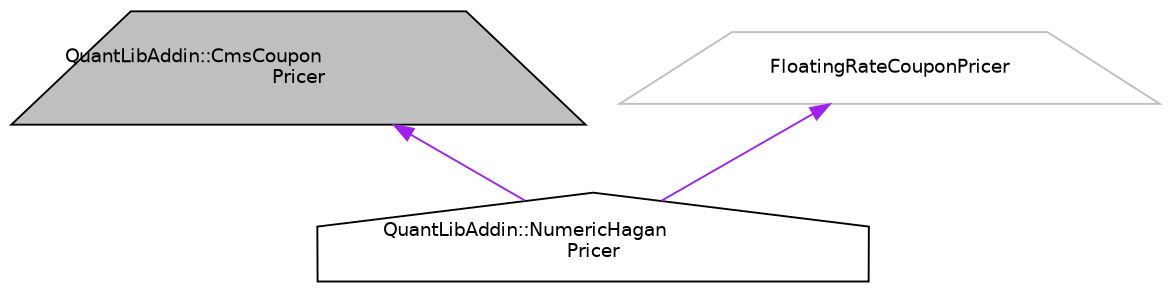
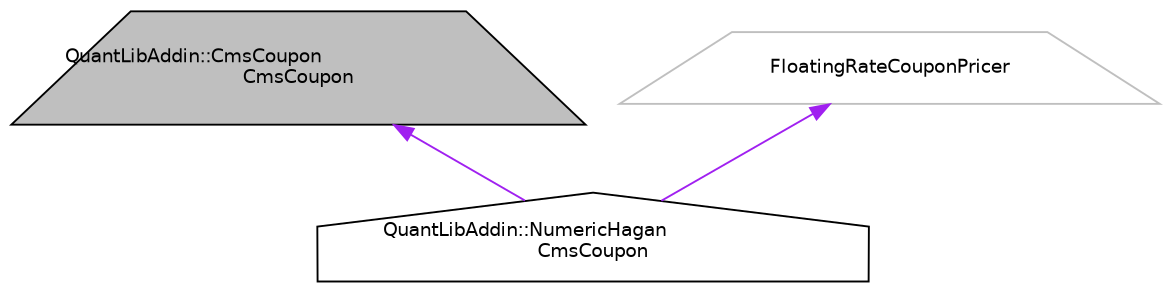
node "QuantLibAddin::CmsCoupon Pricer": label "QuantLibAddin::CmsCoupon Pricer" -> "QuantLibAddin::CmsCoupon CmsCoupon"
node "QuantLibAddin::NumericHagan Pricer": label "QuantLibAddin::NumericHagan Pricer" -> "QuantLibAddin::NumericHagan CmsCoupon"
